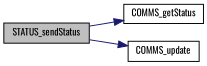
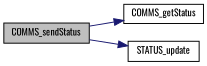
node "STATUS_sendStatus": label "STATUS_sendStatus" -> "COMMS_sendStatus"
node "COMMS_update": label "COMMS_update" -> "STATUS_update"
